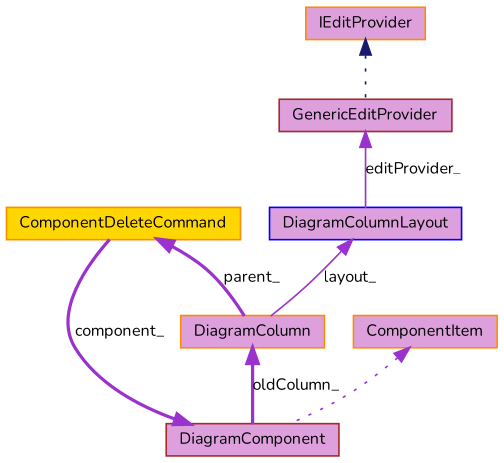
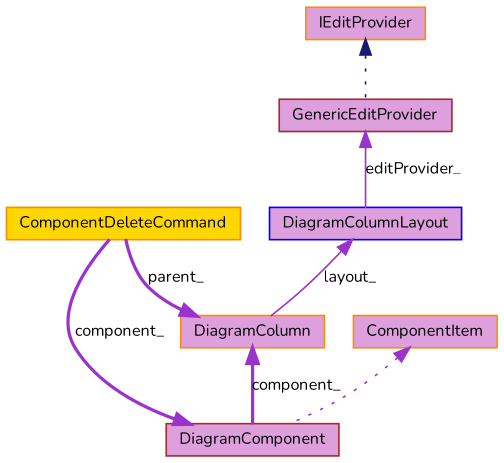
edge "DiagramColumn" -> "ComponentDeleteCommand": reversed
edge "DiagramComponent" -> "DiagramColumn": label "oldColumn_" -> "component_"
